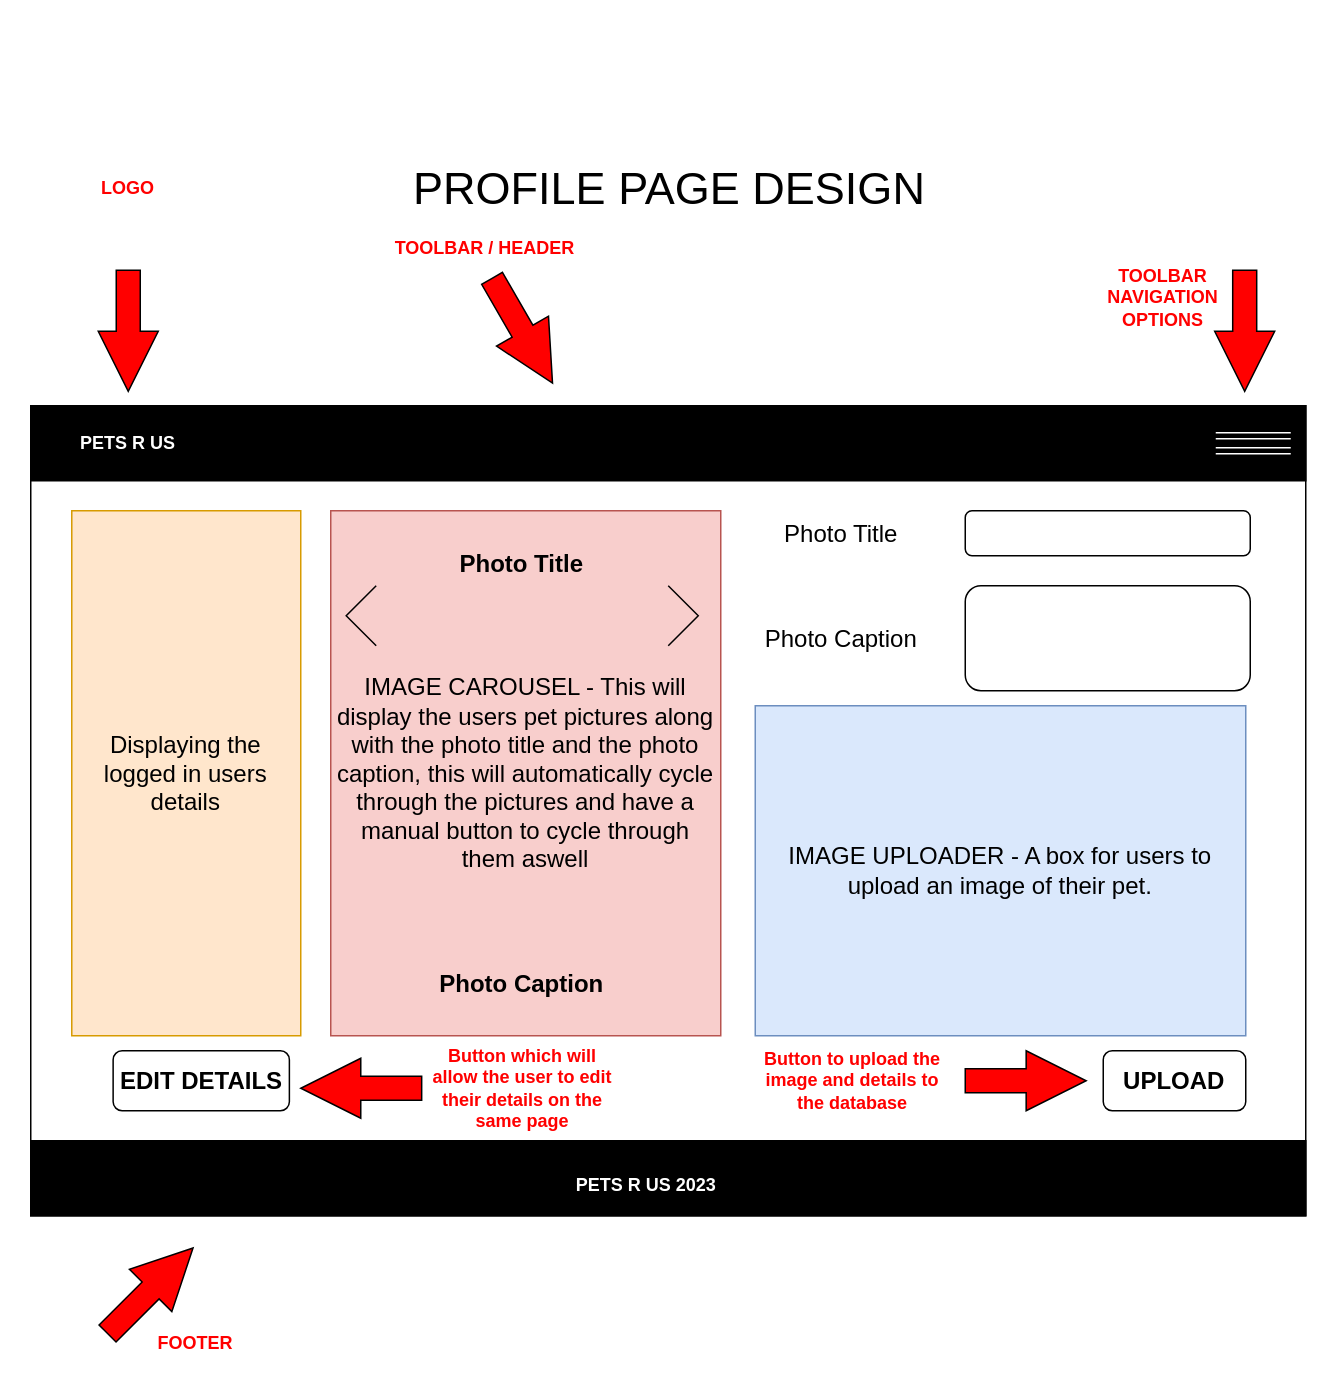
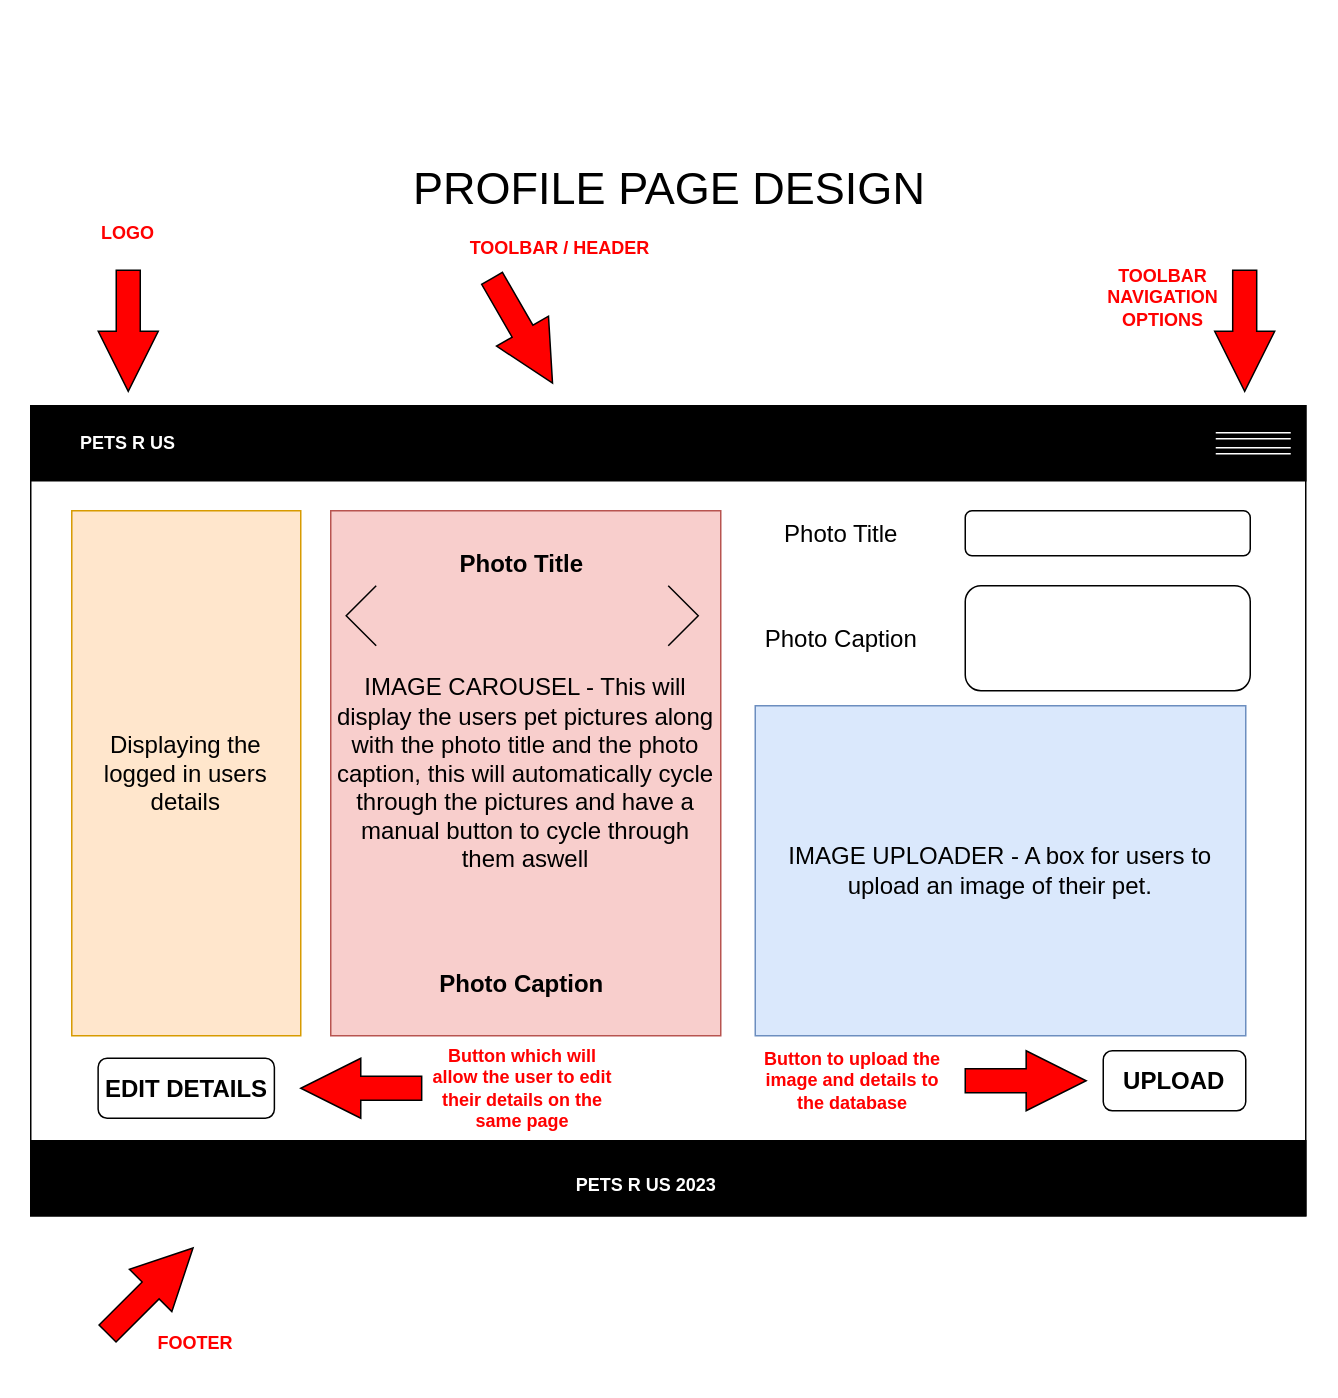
node "LOGO": moved (128, 188) -> (128, 233)
node "TOOLBAR / HEADER": moved (485, 248) -> (560, 248)
node "EDIT DETAILS": moved (201, 1081) -> (186, 1088)
